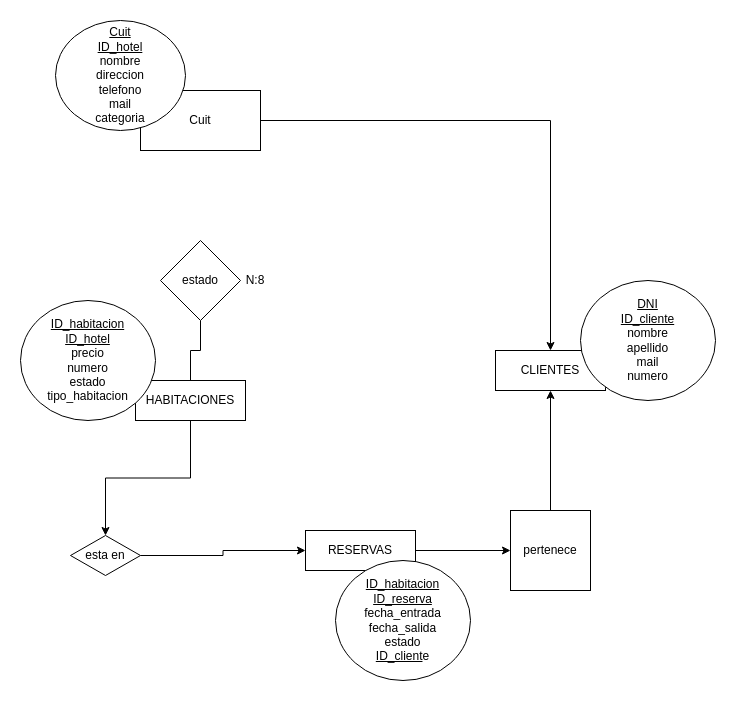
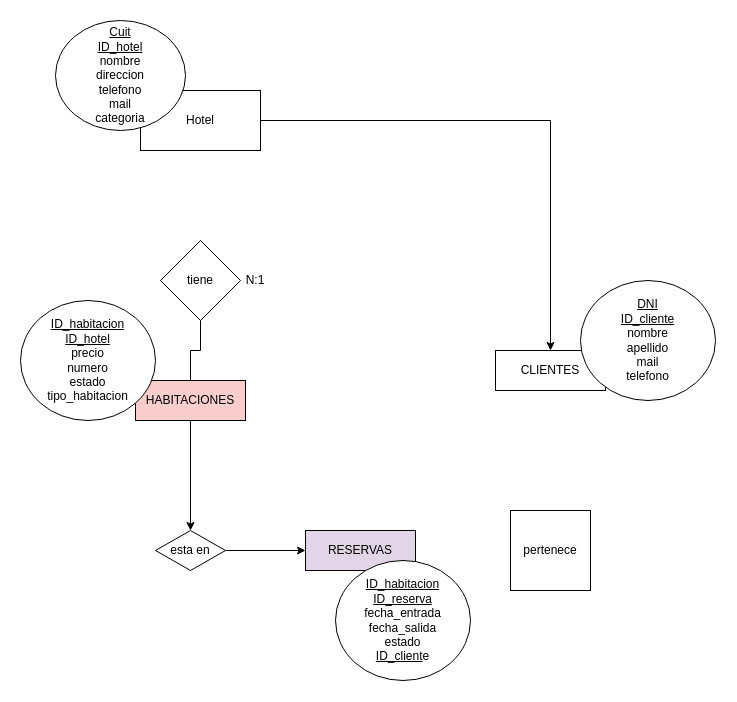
node "Cuit": label "Cuit" -> "Hotel"
node "estado": label "estado" -> "tiene"
node "N:8": label "N:8" -> "N:1"
node "DNI ID_cliente nombre apellido mail numero": label "DNI ID_cliente nombre apellido mail numero" -> "DNI ID_cliente nombre apellido mail telefono"
node "HABITACIONES": fillcolor #ffffff -> #f8cecc
edge "pertenece" -> "CLIENTES": removed
node "RESERVAS": fillcolor #ffffff -> #e1d5e7
edge "RESERVAS" -> "pertenece": removed
node "esta en": moved (106, 556) -> (191, 551)
